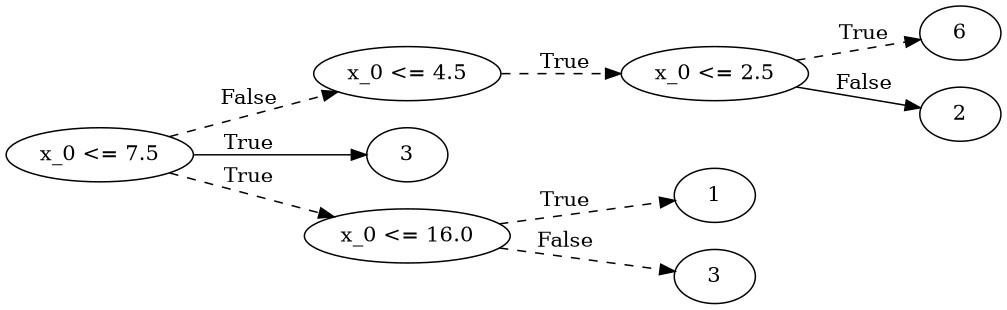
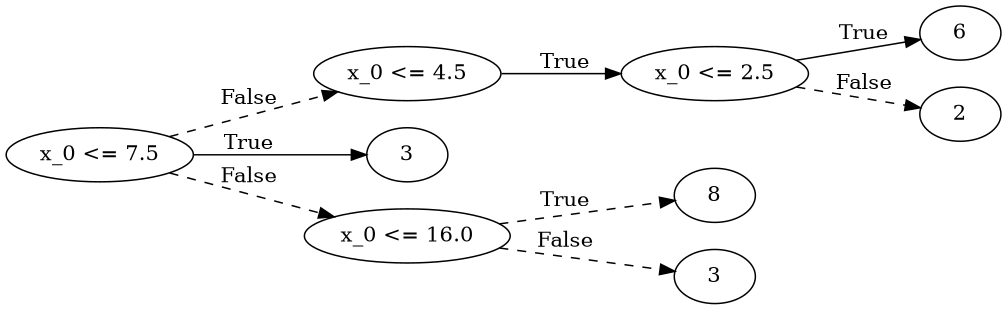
edge "x_0 <= 2.5" -> "6": style dashed -> solid
edge "x_0 <= 4.5" -> "x_0 <= 2.5": style dashed -> solid
edge "x_0 <= 2.5" -> "2": style solid -> dashed
edge "x_0 <= 7.5" -> "x_0 <= 16.0": label "True" -> "False"
node "1": label "1" -> "8"
